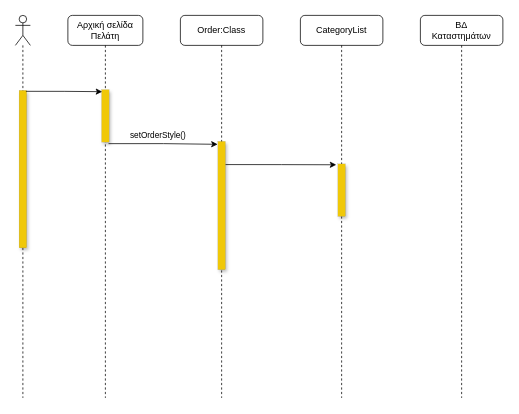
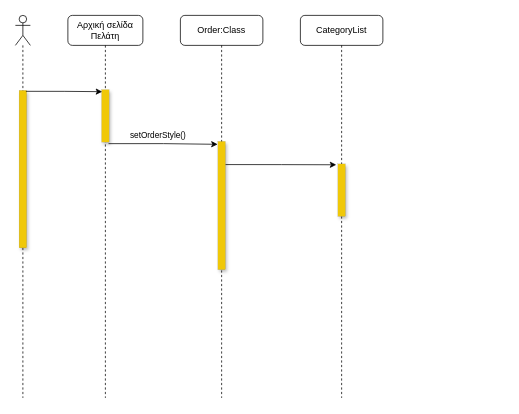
node "ΒΔ Καταστημάτων": removed
